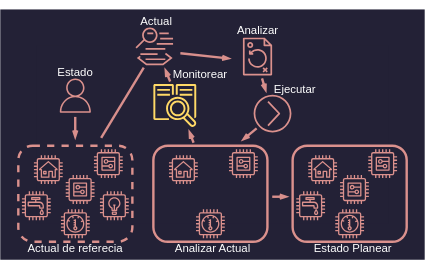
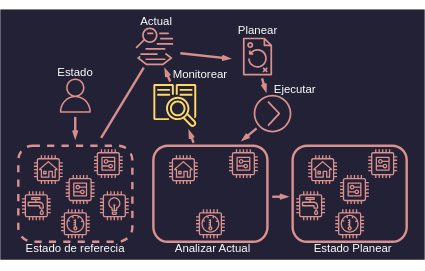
node "Analizar": label "Analizar" -> "Planear"
node "Actual de referecia": label "Actual de referecia" -> "Estado de referecia"
